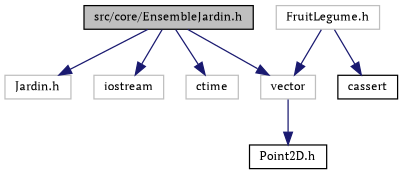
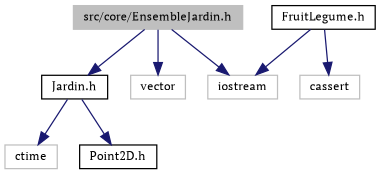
node "src/core/EnsembleJardin.h": color black -> grey75
node "FruitLegume.h": color grey75 -> black
edge "src/core/EnsembleJardin.h" -> "ctime": now "Jardin.h" -> "ctime"
edge "FruitLegume.h" -> "vector": now "FruitLegume.h" -> "iostream"
node "Jardin.h": color grey75 -> black
node "cassert": color black -> grey75
edge "vector" -> "Point2D.h": now "Jardin.h" -> "Point2D.h"
